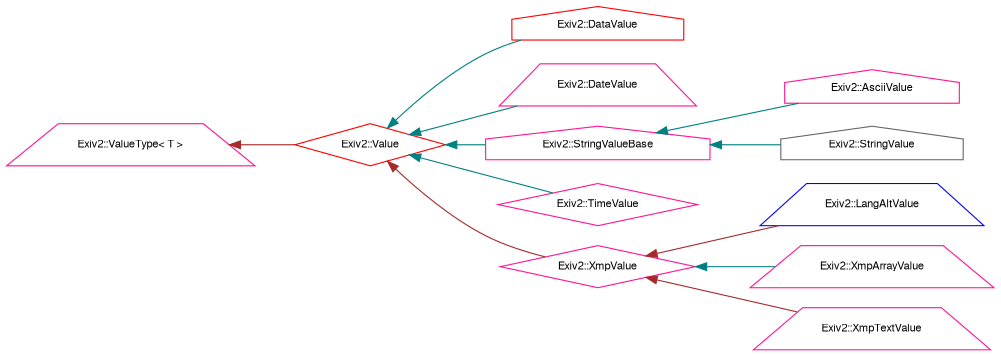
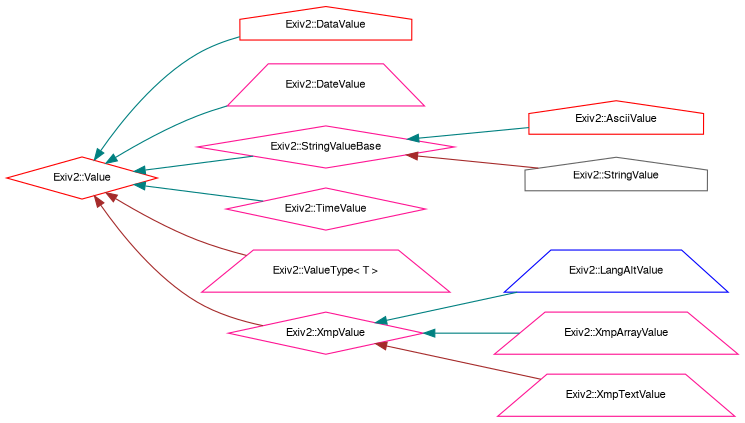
node "Exiv2::AsciiValue": color deeppink -> red
edge "Exiv2::Value" -> "Exiv2::ValueType< T >": reversed
node "Exiv2::StringValueBase": shape house -> diamond
edge "Exiv2::StringValue" -> "Exiv2::StringValueBase": color teal -> brown
edge "Exiv2::LangAltValue" -> "Exiv2::XmpValue": color brown -> teal
